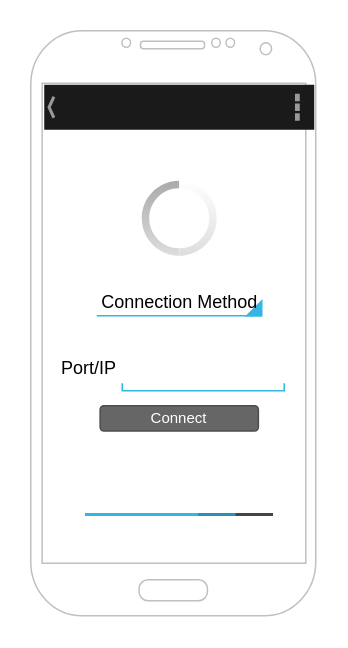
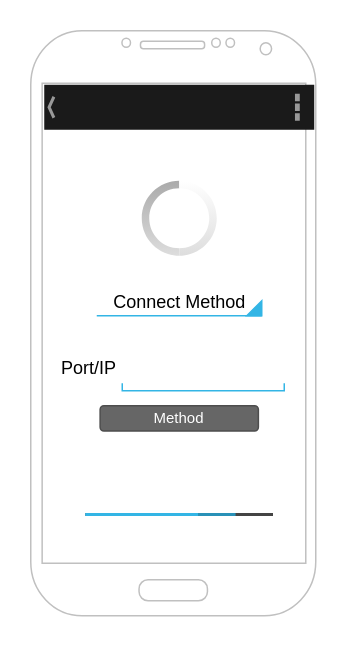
node "Connection Method": label "Connection Method" -> "Connect Method"
node "Connect": label "Connect" -> "Method"
